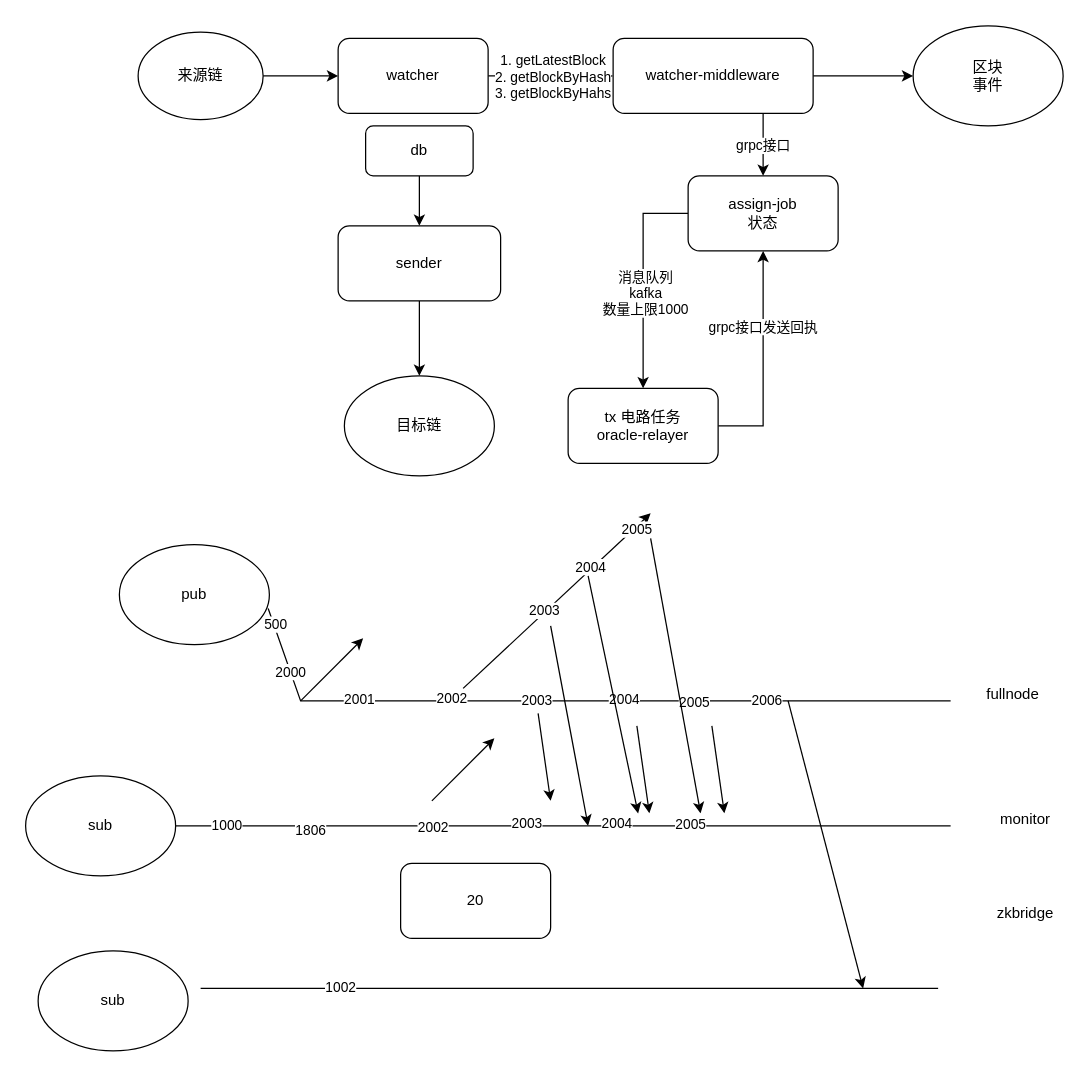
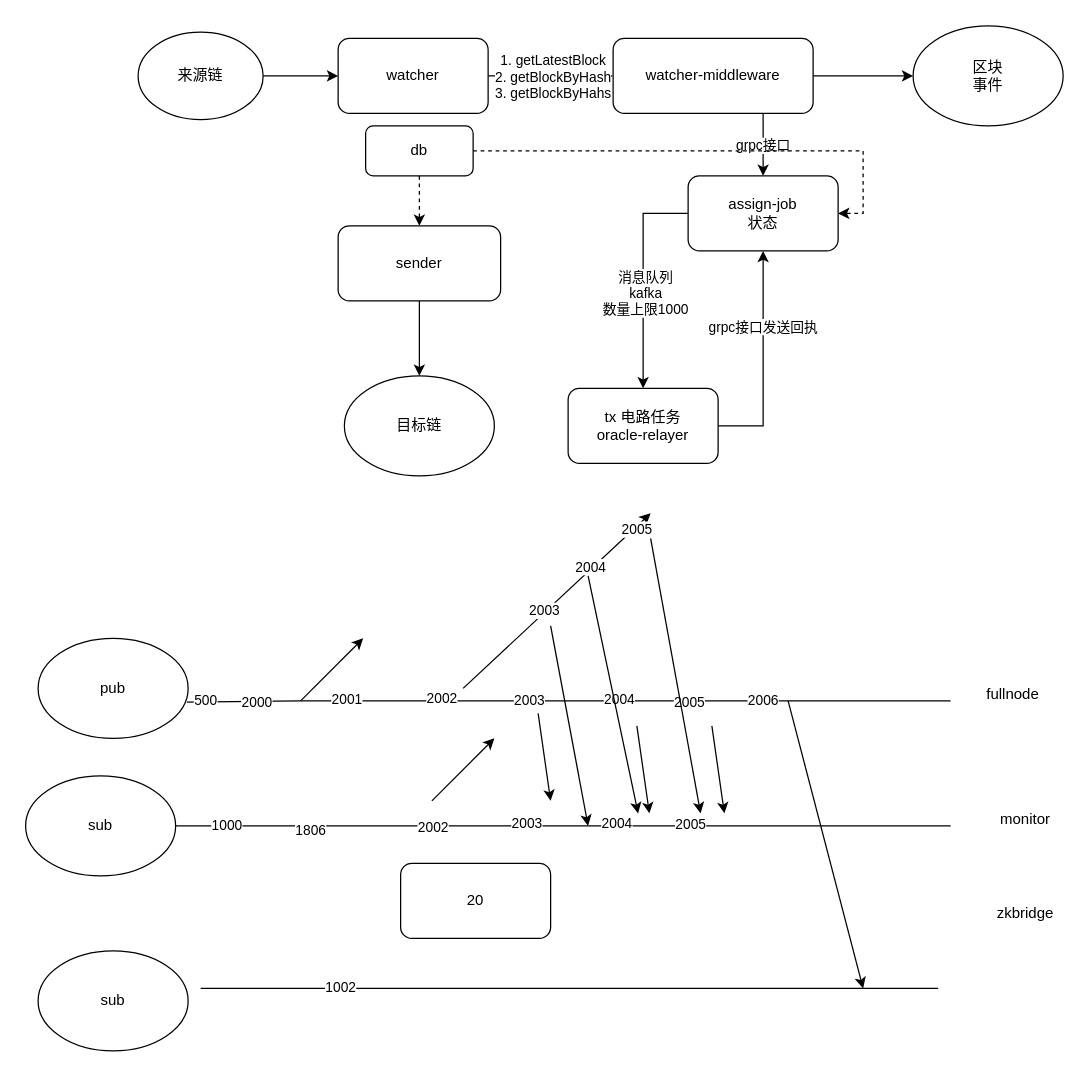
edge "db" -> "assign-job 状态": added
edge "db" -> "sender": style solid -> dashed
node "pub": moved (194, 594) -> (113, 688)
